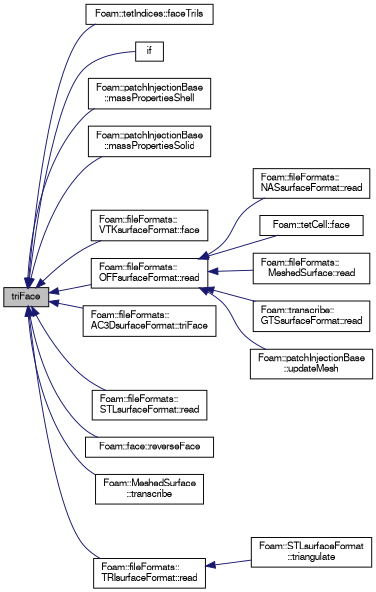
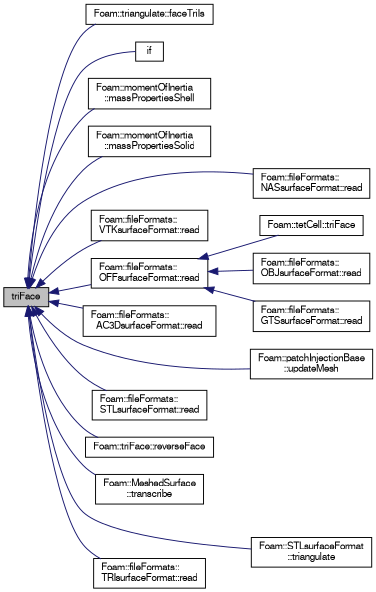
node "Foam::tetIndices::faceTriIs": label "Foam::tetIndices::faceTriIs" -> "Foam::triangulate::faceTriIs"
node "Foam::patchInjectionBase ::massPropertiesShell": label "Foam::patchInjectionBase ::massPropertiesShell" -> "Foam::momentOfInertia ::massPropertiesShell"
node "Foam::patchInjectionBase ::massPropertiesSolid": label "Foam::patchInjectionBase ::massPropertiesSolid" -> "Foam::momentOfInertia ::massPropertiesSolid"
edge "Foam::fileFormats:: NASsurfaceFormat::read" -> "Foam::fileFormats:: OFFsurfaceFormat::read": now "Foam::fileFormats:: NASsurfaceFormat::read" -> "triFace"
node "Foam::fileFormats:: VTKsurfaceFormat::face": label "Foam::fileFormats:: VTKsurfaceFormat::face" -> "Foam::fileFormats:: VTKsurfaceFormat::read"
node "Foam::tetCell::face": label "Foam::tetCell::face" -> "Foam::tetCell::triFace"
node "Foam::fileFormats:: MeshedSurface::read": label "Foam::fileFormats:: MeshedSurface::read" -> "Foam::fileFormats:: OBJsurfaceFormat::read"
node "Foam::transcribe:: GTSsurfaceFormat::read": label "Foam::transcribe:: GTSsurfaceFormat::read" -> "Foam::fileFormats:: GTSsurfaceFormat::read"
node "Foam::fileFormats:: AC3DsurfaceFormat::triFace": label "Foam::fileFormats:: AC3DsurfaceFormat::triFace" -> "Foam::fileFormats:: AC3DsurfaceFormat::read"
edge "Foam::patchInjectionBase ::updateMesh" -> "Foam::fileFormats:: OFFsurfaceFormat::read": now "Foam::patchInjectionBase ::updateMesh" -> "triFace"
node "Foam::face::reverseFace": label "Foam::face::reverseFace" -> "Foam::triFace::reverseFace"
edge "Foam::STLsurfaceFormat ::triangulate" -> "Foam::fileFormats:: TRIsurfaceFormat::read": now "Foam::STLsurfaceFormat ::triangulate" -> "triFace"
